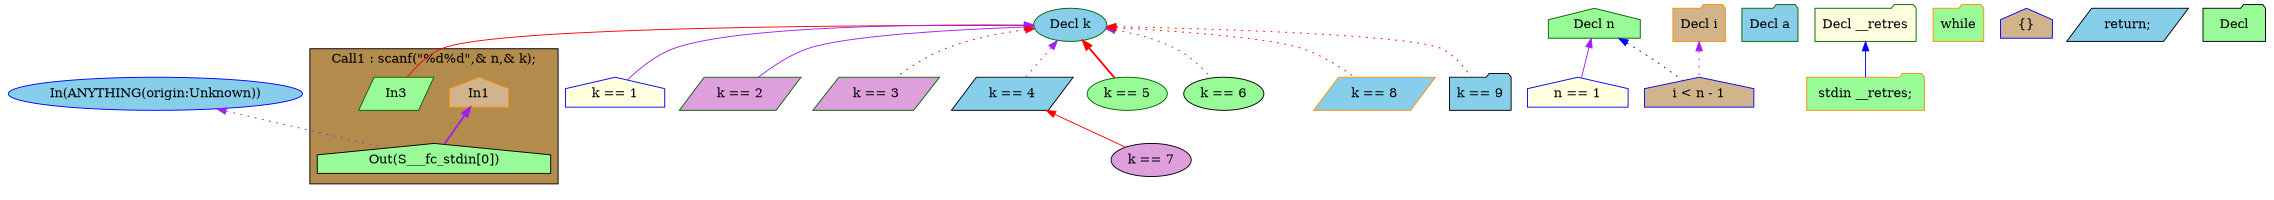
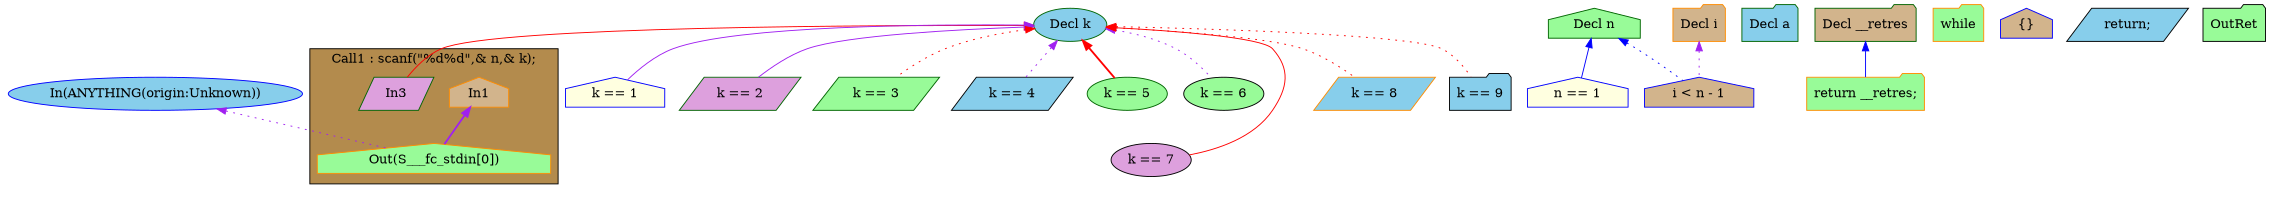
node "Decl __retres": fillcolor lightyellow -> tan
node "Decl": label "Decl" -> "OutRet"
edge "n == 1" -> "Decl n": color purple -> blue
node "In3": fillcolor palegreen -> plum
node "k == 3": fillcolor plum -> palegreen
node "stdin __retres;": label "stdin __retres;" -> "return __retres;"
edge "k == 7" -> "k == 4": now "k == 7" -> "Decl k"
node "Out(S___fc_stdin[0])": color black -> darkorange
